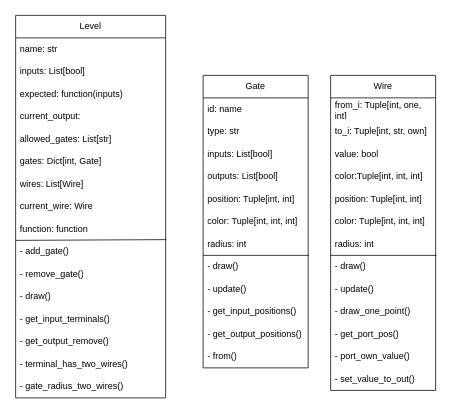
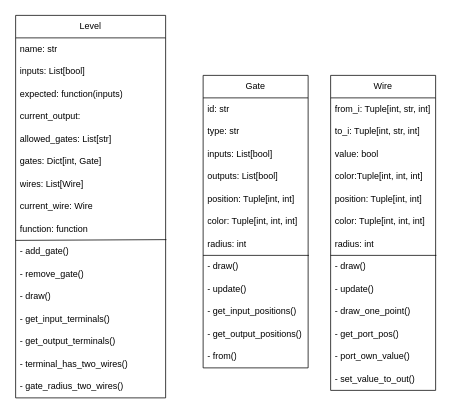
node "id: name": label "id: name" -> "id: str"
node "from_i: Tuple[int, one, int]": label "from_i: Tuple[int, one, int]" -> "from_i: Tuple[int, str, int]"
node "to_i: Tuple[int, str, own]": label "to_i: Tuple[int, str, own]" -> "to_i: Tuple[int, str, int]"
node "- get_output_remove()": label "- get_output_remove()" -> "- get_output_terminals()"
